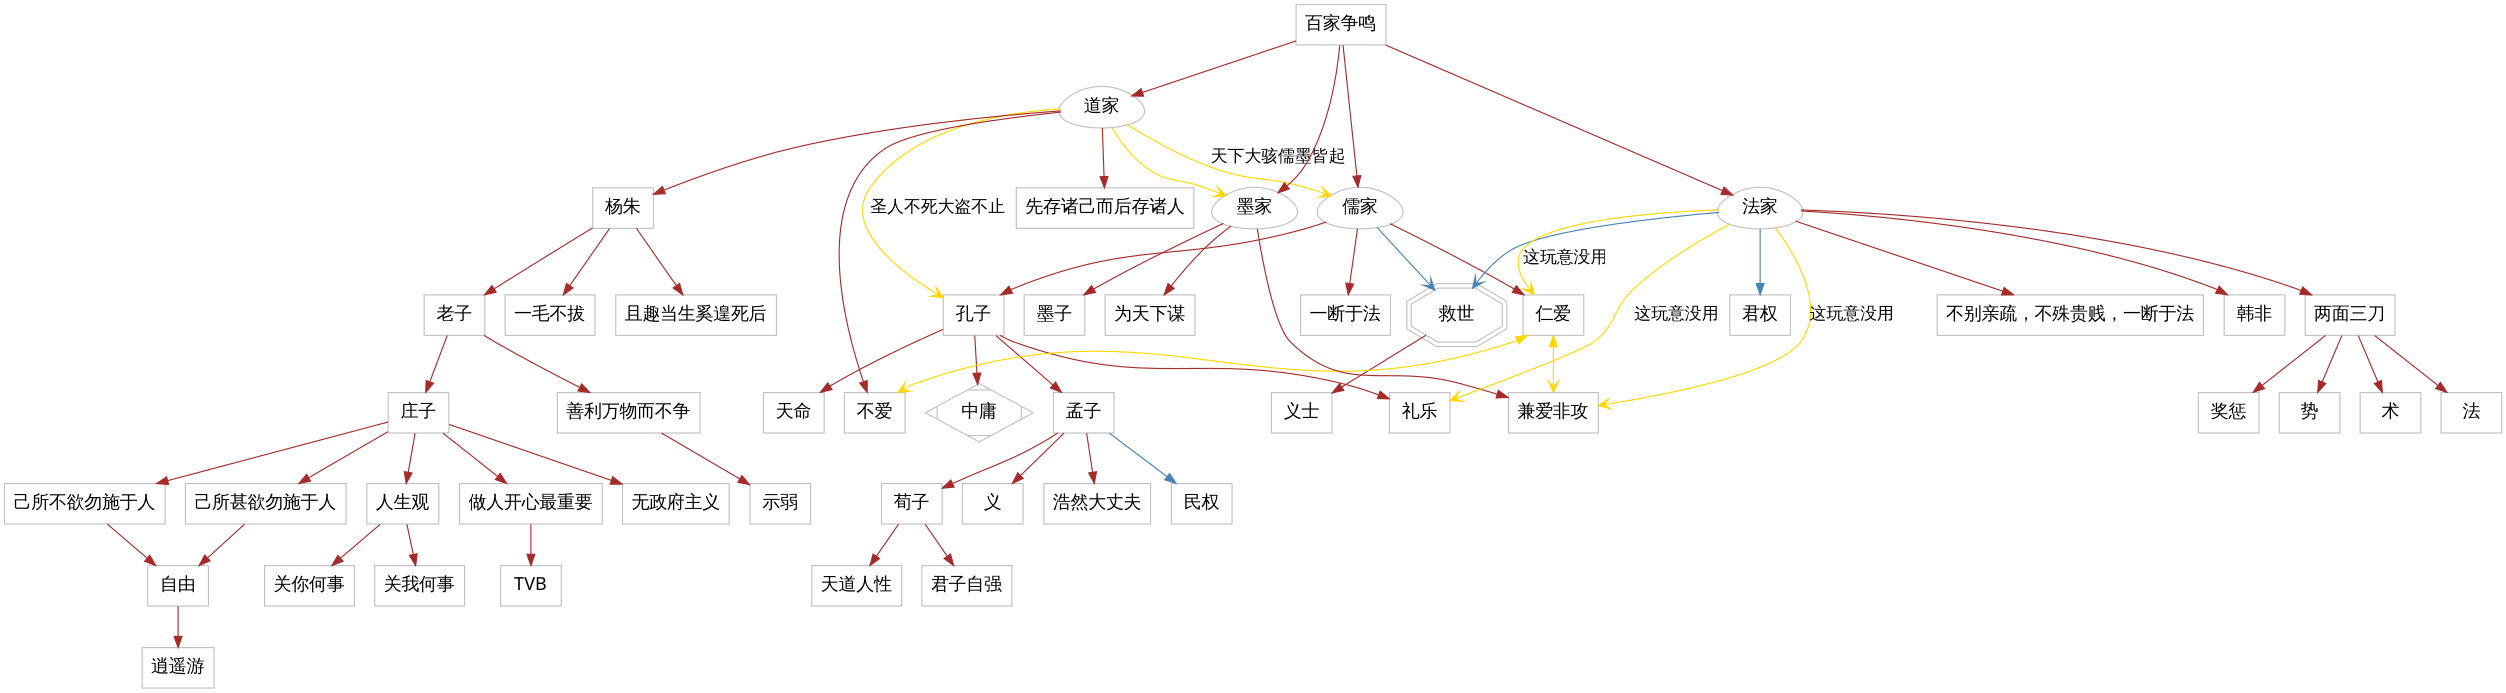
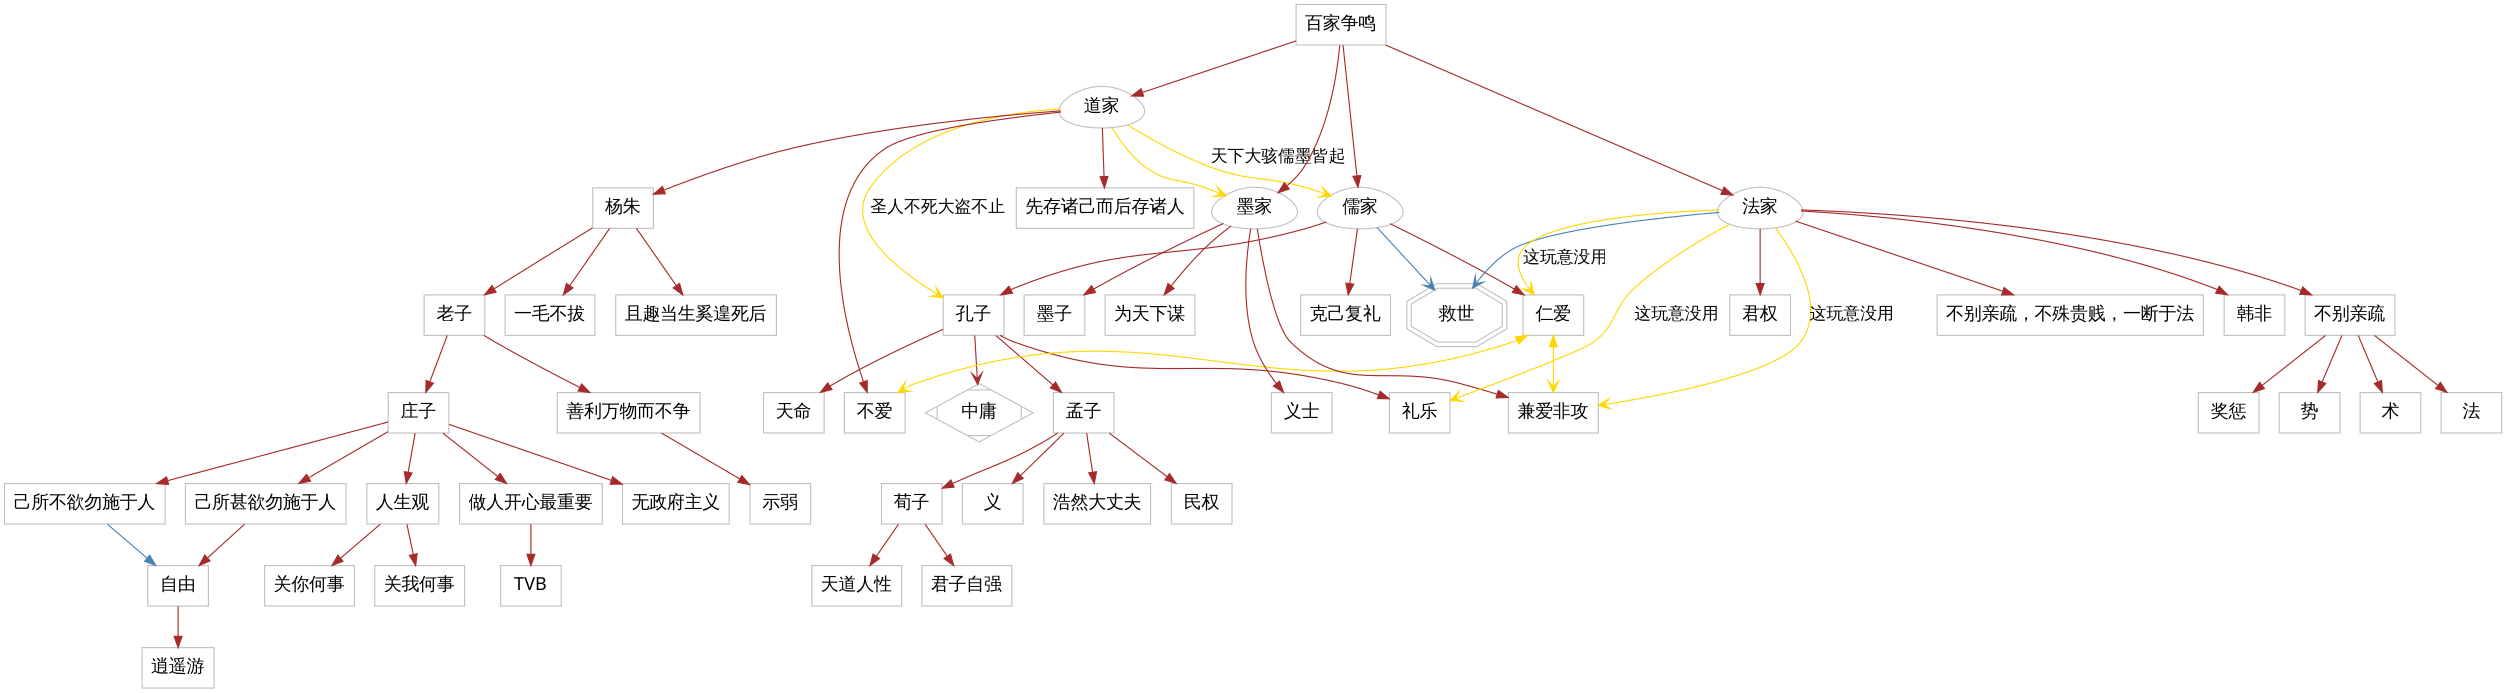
edge "法家" -> "君权": color steelblue -> brown
node "一断于法": label "一断于法" -> "克己复礼"
node "两面三刀": label "两面三刀" -> "不别亲疏"
edge "孔子" -> "中庸": arrowhead normal -> vee
edge "救世" -> "义士": now "墨家" -> "义士"
edge "孟子" -> "民权": color steelblue -> brown
edge "己所不欲勿施于人" -> "自由": color brown -> steelblue
